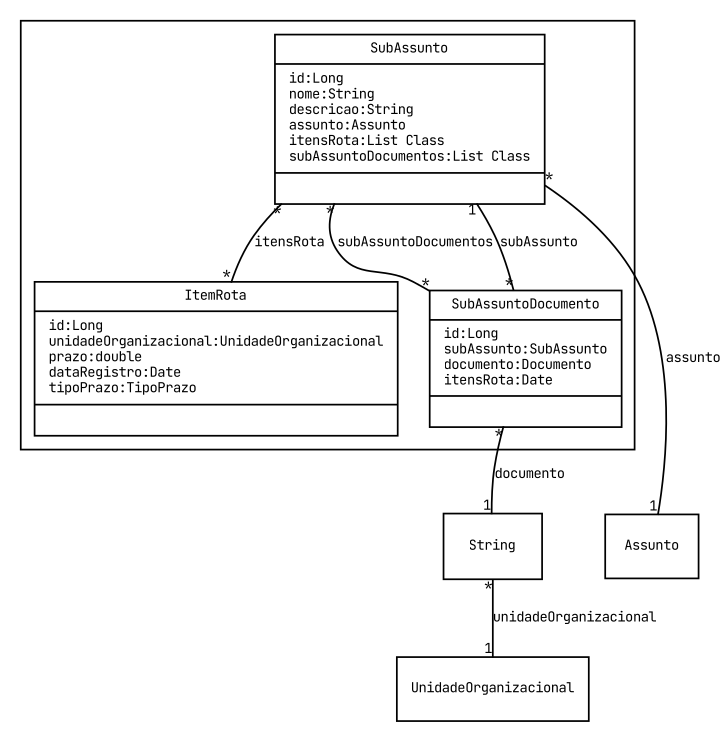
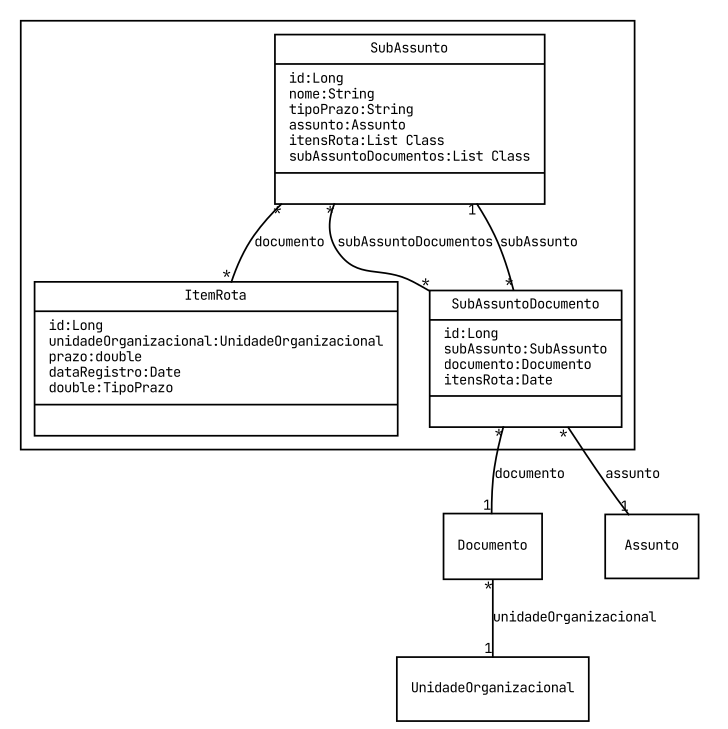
node "SubAssunto": text "descricao:String" -> "tipoPrazo:String"
edge "SubAssunto" -- "ItemRota": label "itensRota" -> "documento"
edge "SubAssunto" -- "Assunto": now "SubAssuntoDocumento" -- "Assunto"
node "ItemRota": text "tipoPrazo:TipoPrazo" -> "double:TipoPrazo"
node "String": label "String" -> "Documento"
